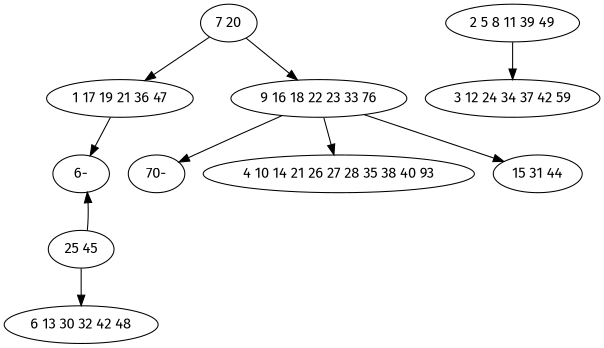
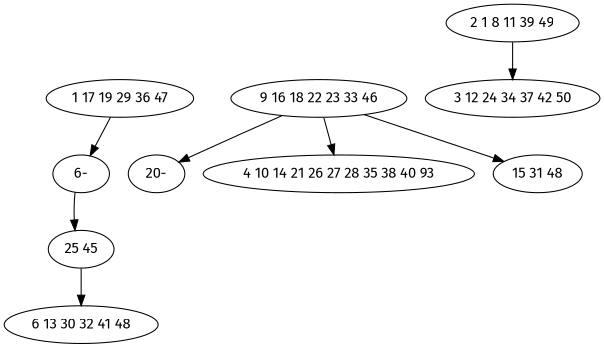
node "7 20": removed
node "2 5 8 11 39 49": label "2 5 8 11 39 49" -> "2 1 8 11 39 49"
node "1 17 19 21 36 47": label "1 17 19 21 36 47" -> "1 17 19 29 36 47"
node "9 16 18 22 23 33 76": label "9 16 18 22 23 33 76" -> "9 16 18 22 23 33 46"
node "3 12 24 34 37 42 59": label "3 12 24 34 37 42 59" -> "3 12 24 34 37 42 50"
node "70-": label "70-" -> "20-"
node "15 31 44": label "15 31 44" -> "15 31 48"
edge "25 45" -> "6-": reversed
node "6 13 30 32 42 48": label "6 13 30 32 42 48" -> "6 13 30 32 41 48"
